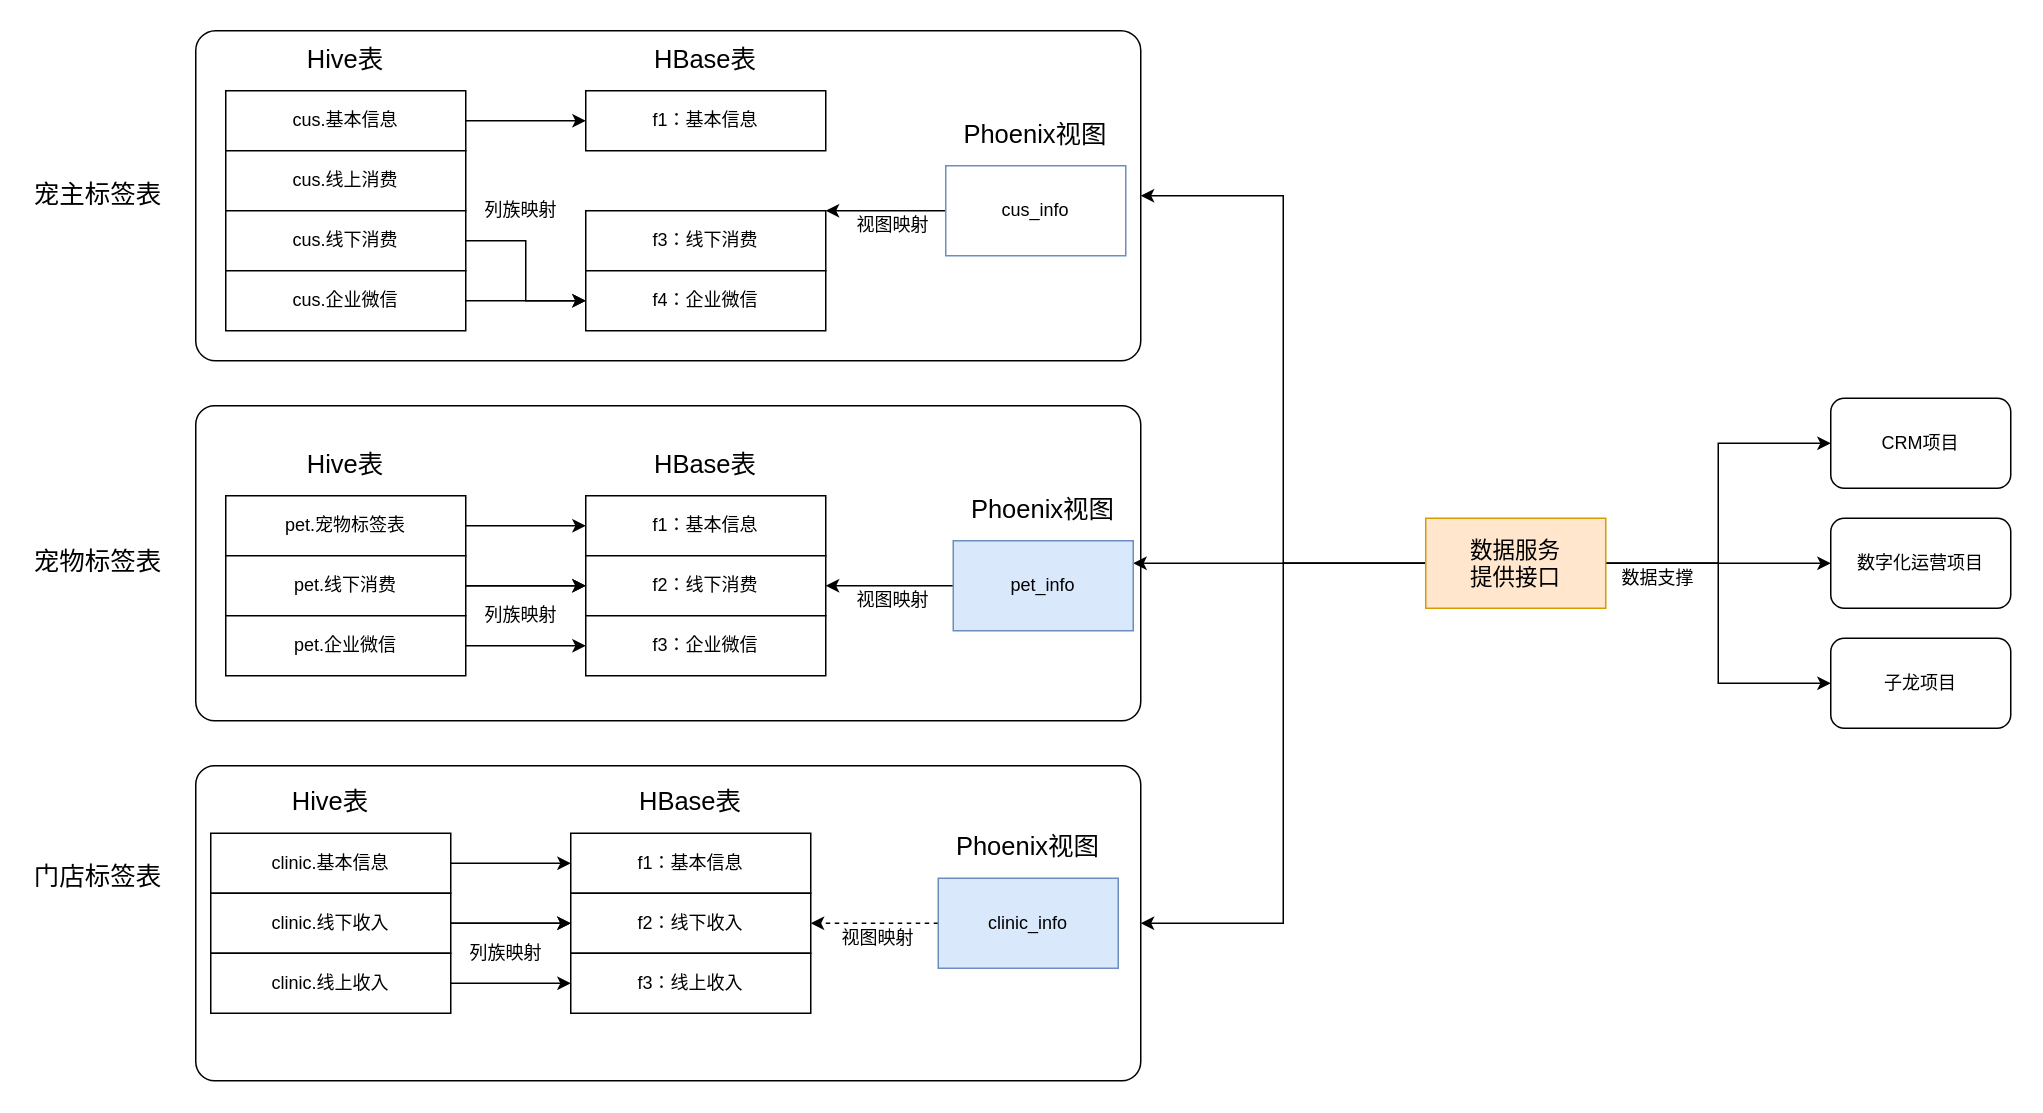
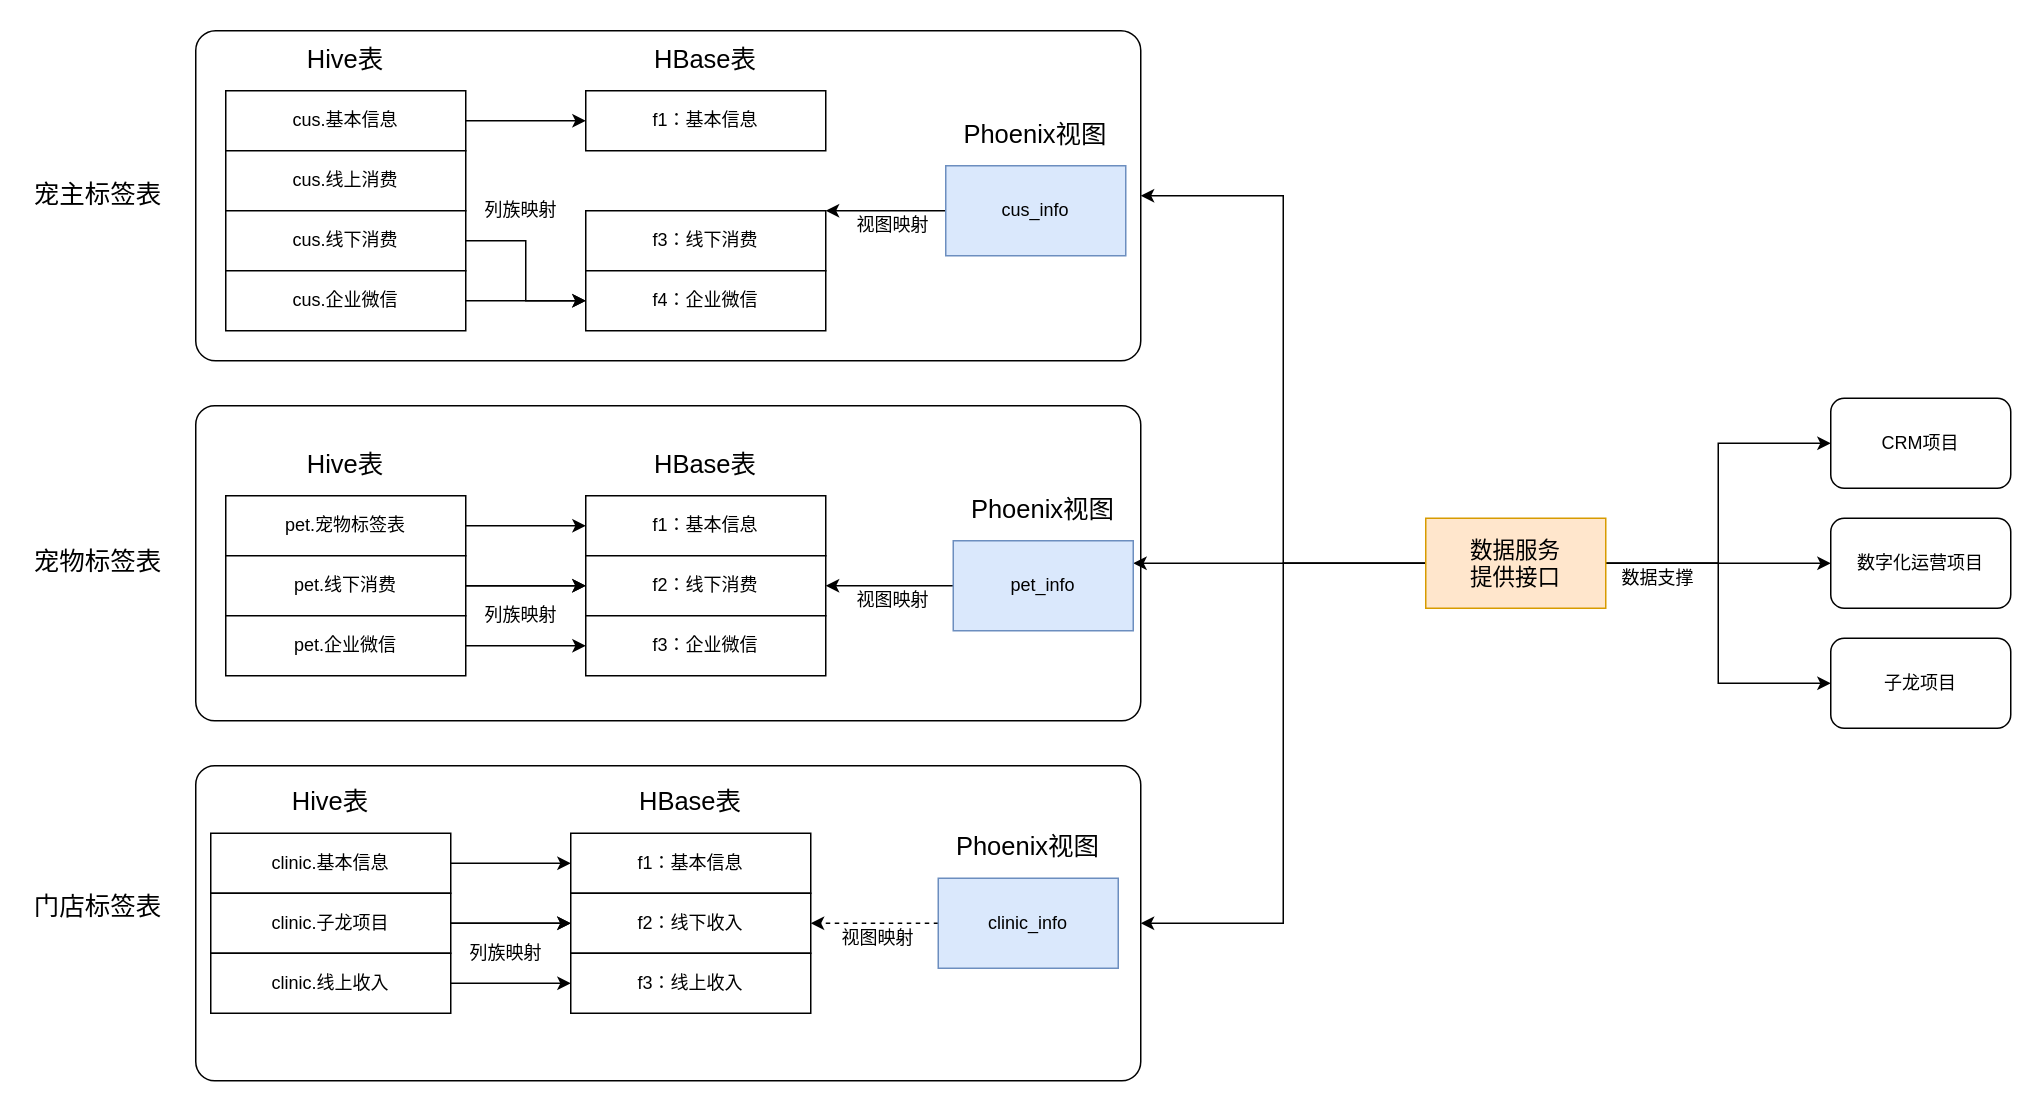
node "cus_info": fillcolor #ffffff -> #dae8fc
node "门店标签表": moved (98, 878) -> (98, 908)
node "clinic.线下收入": label "clinic.线下收入" -> "clinic.子龙项目"
